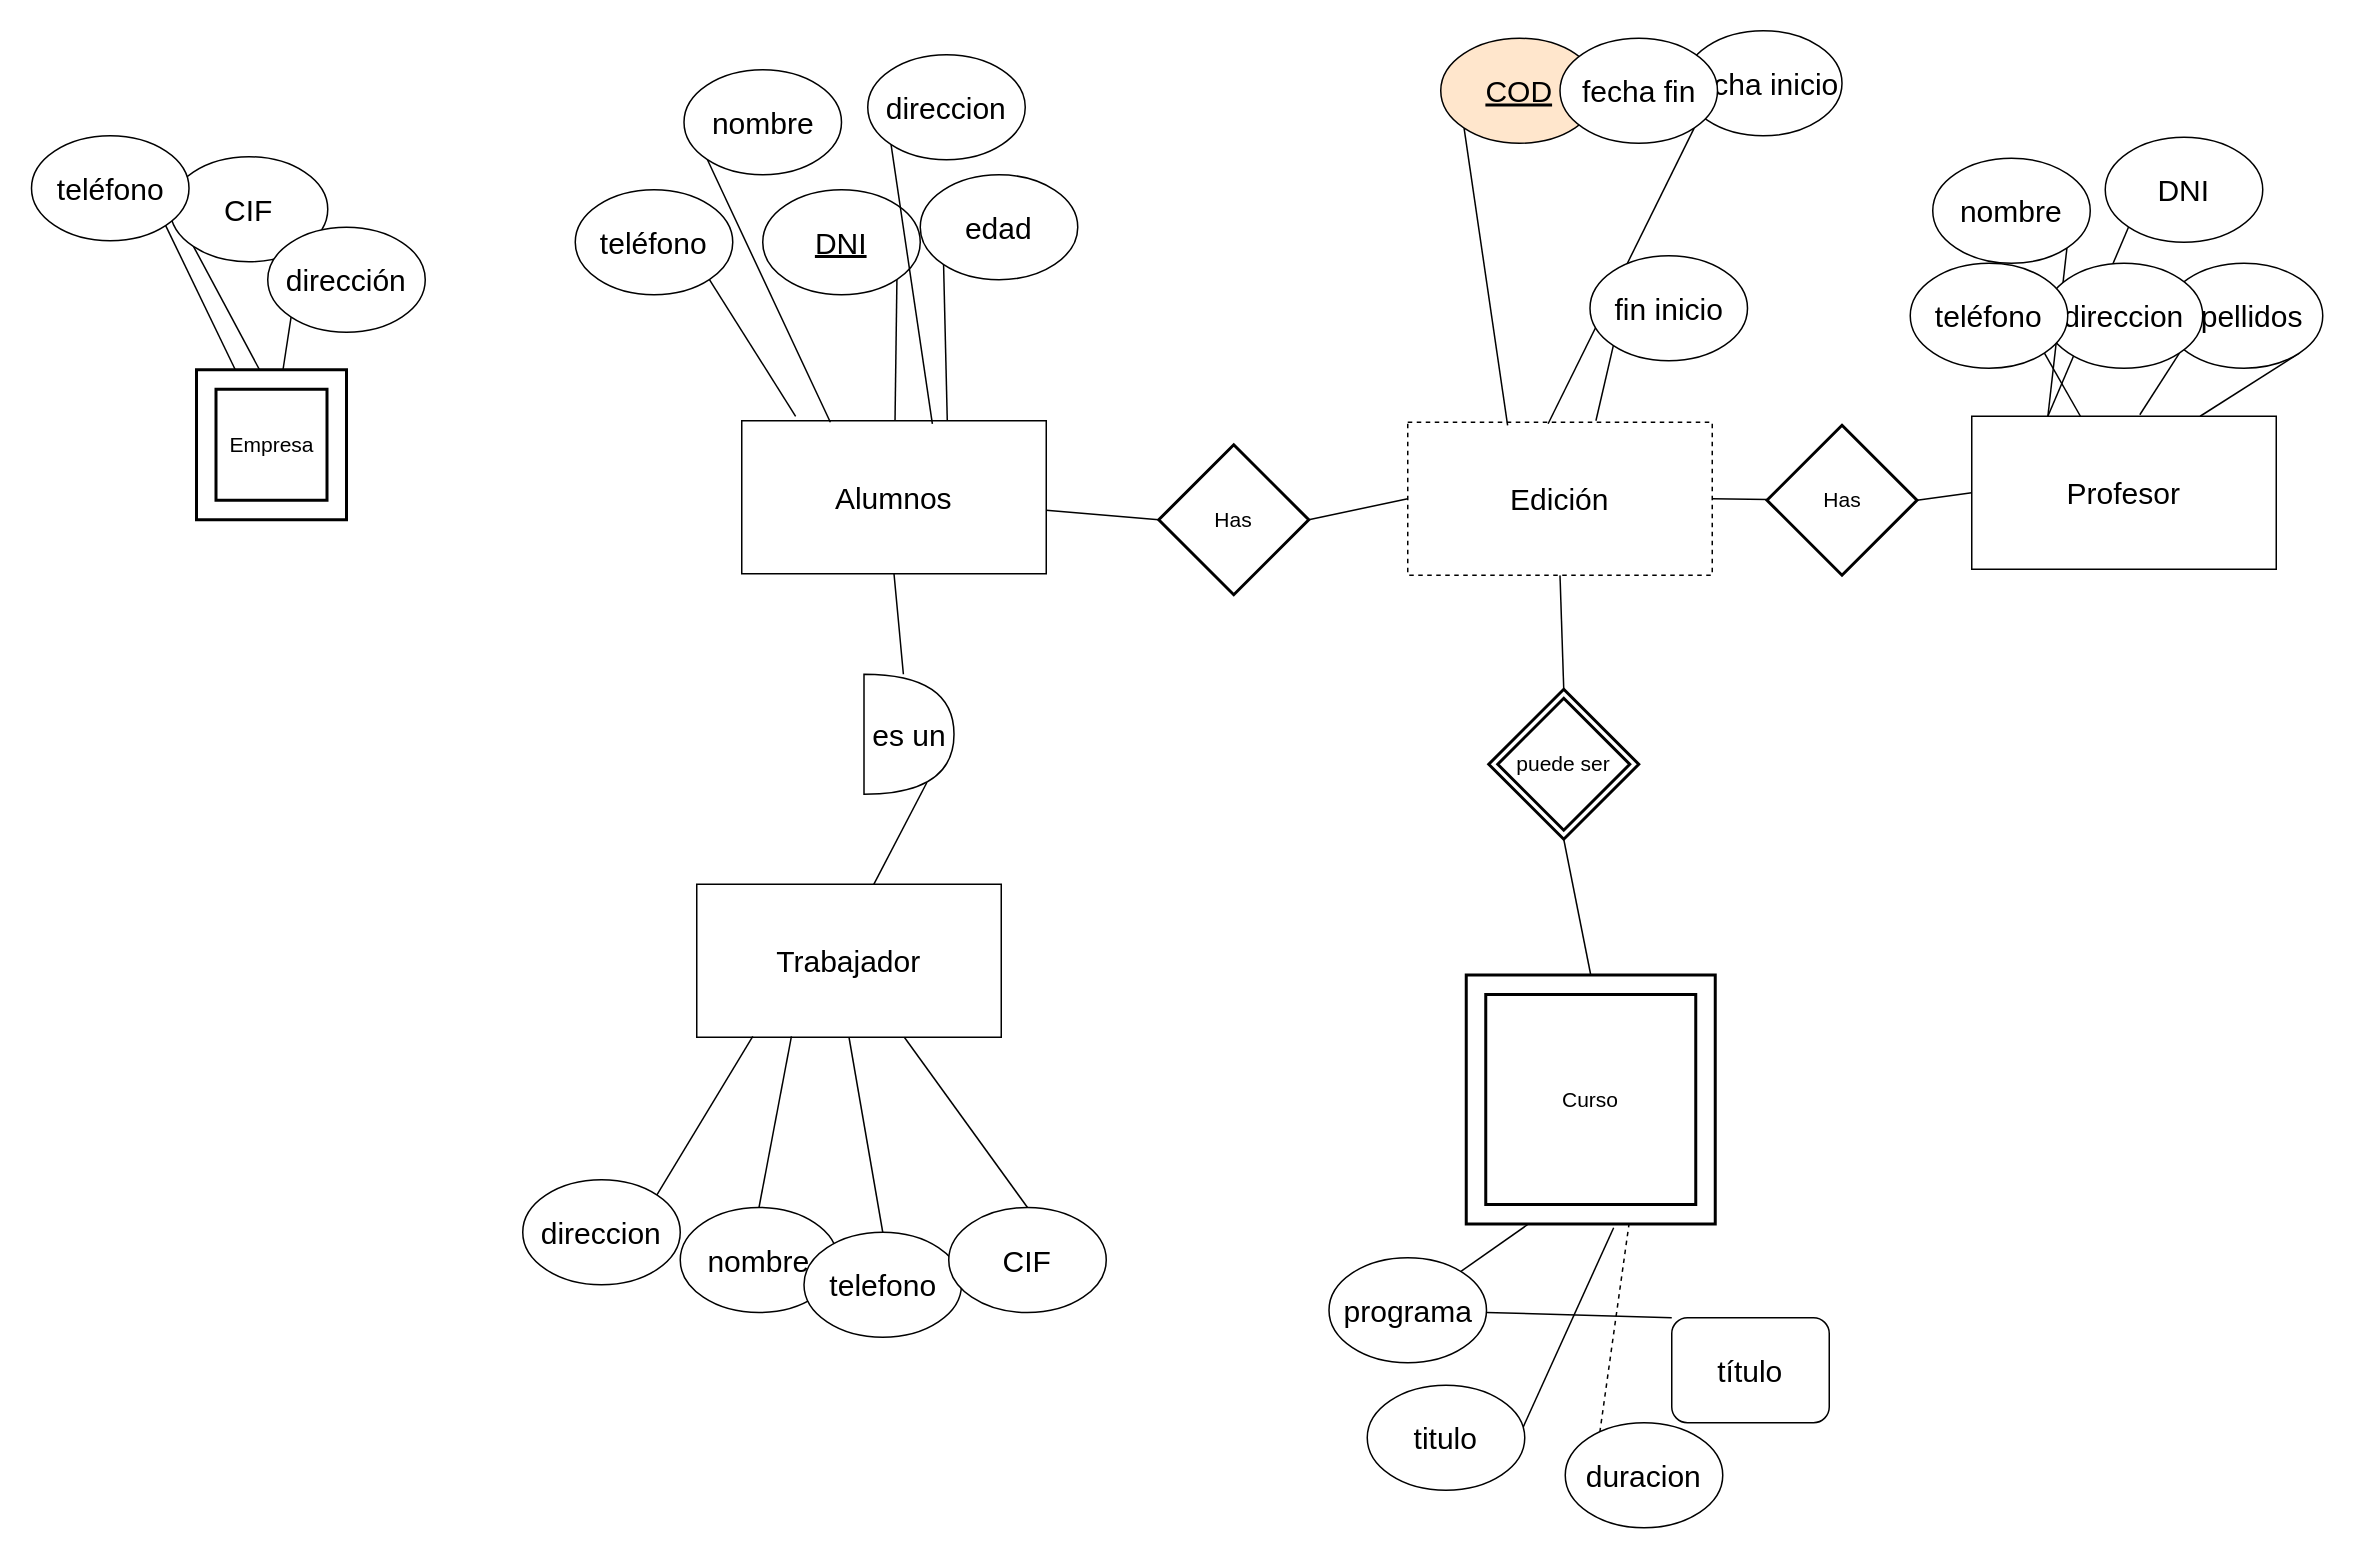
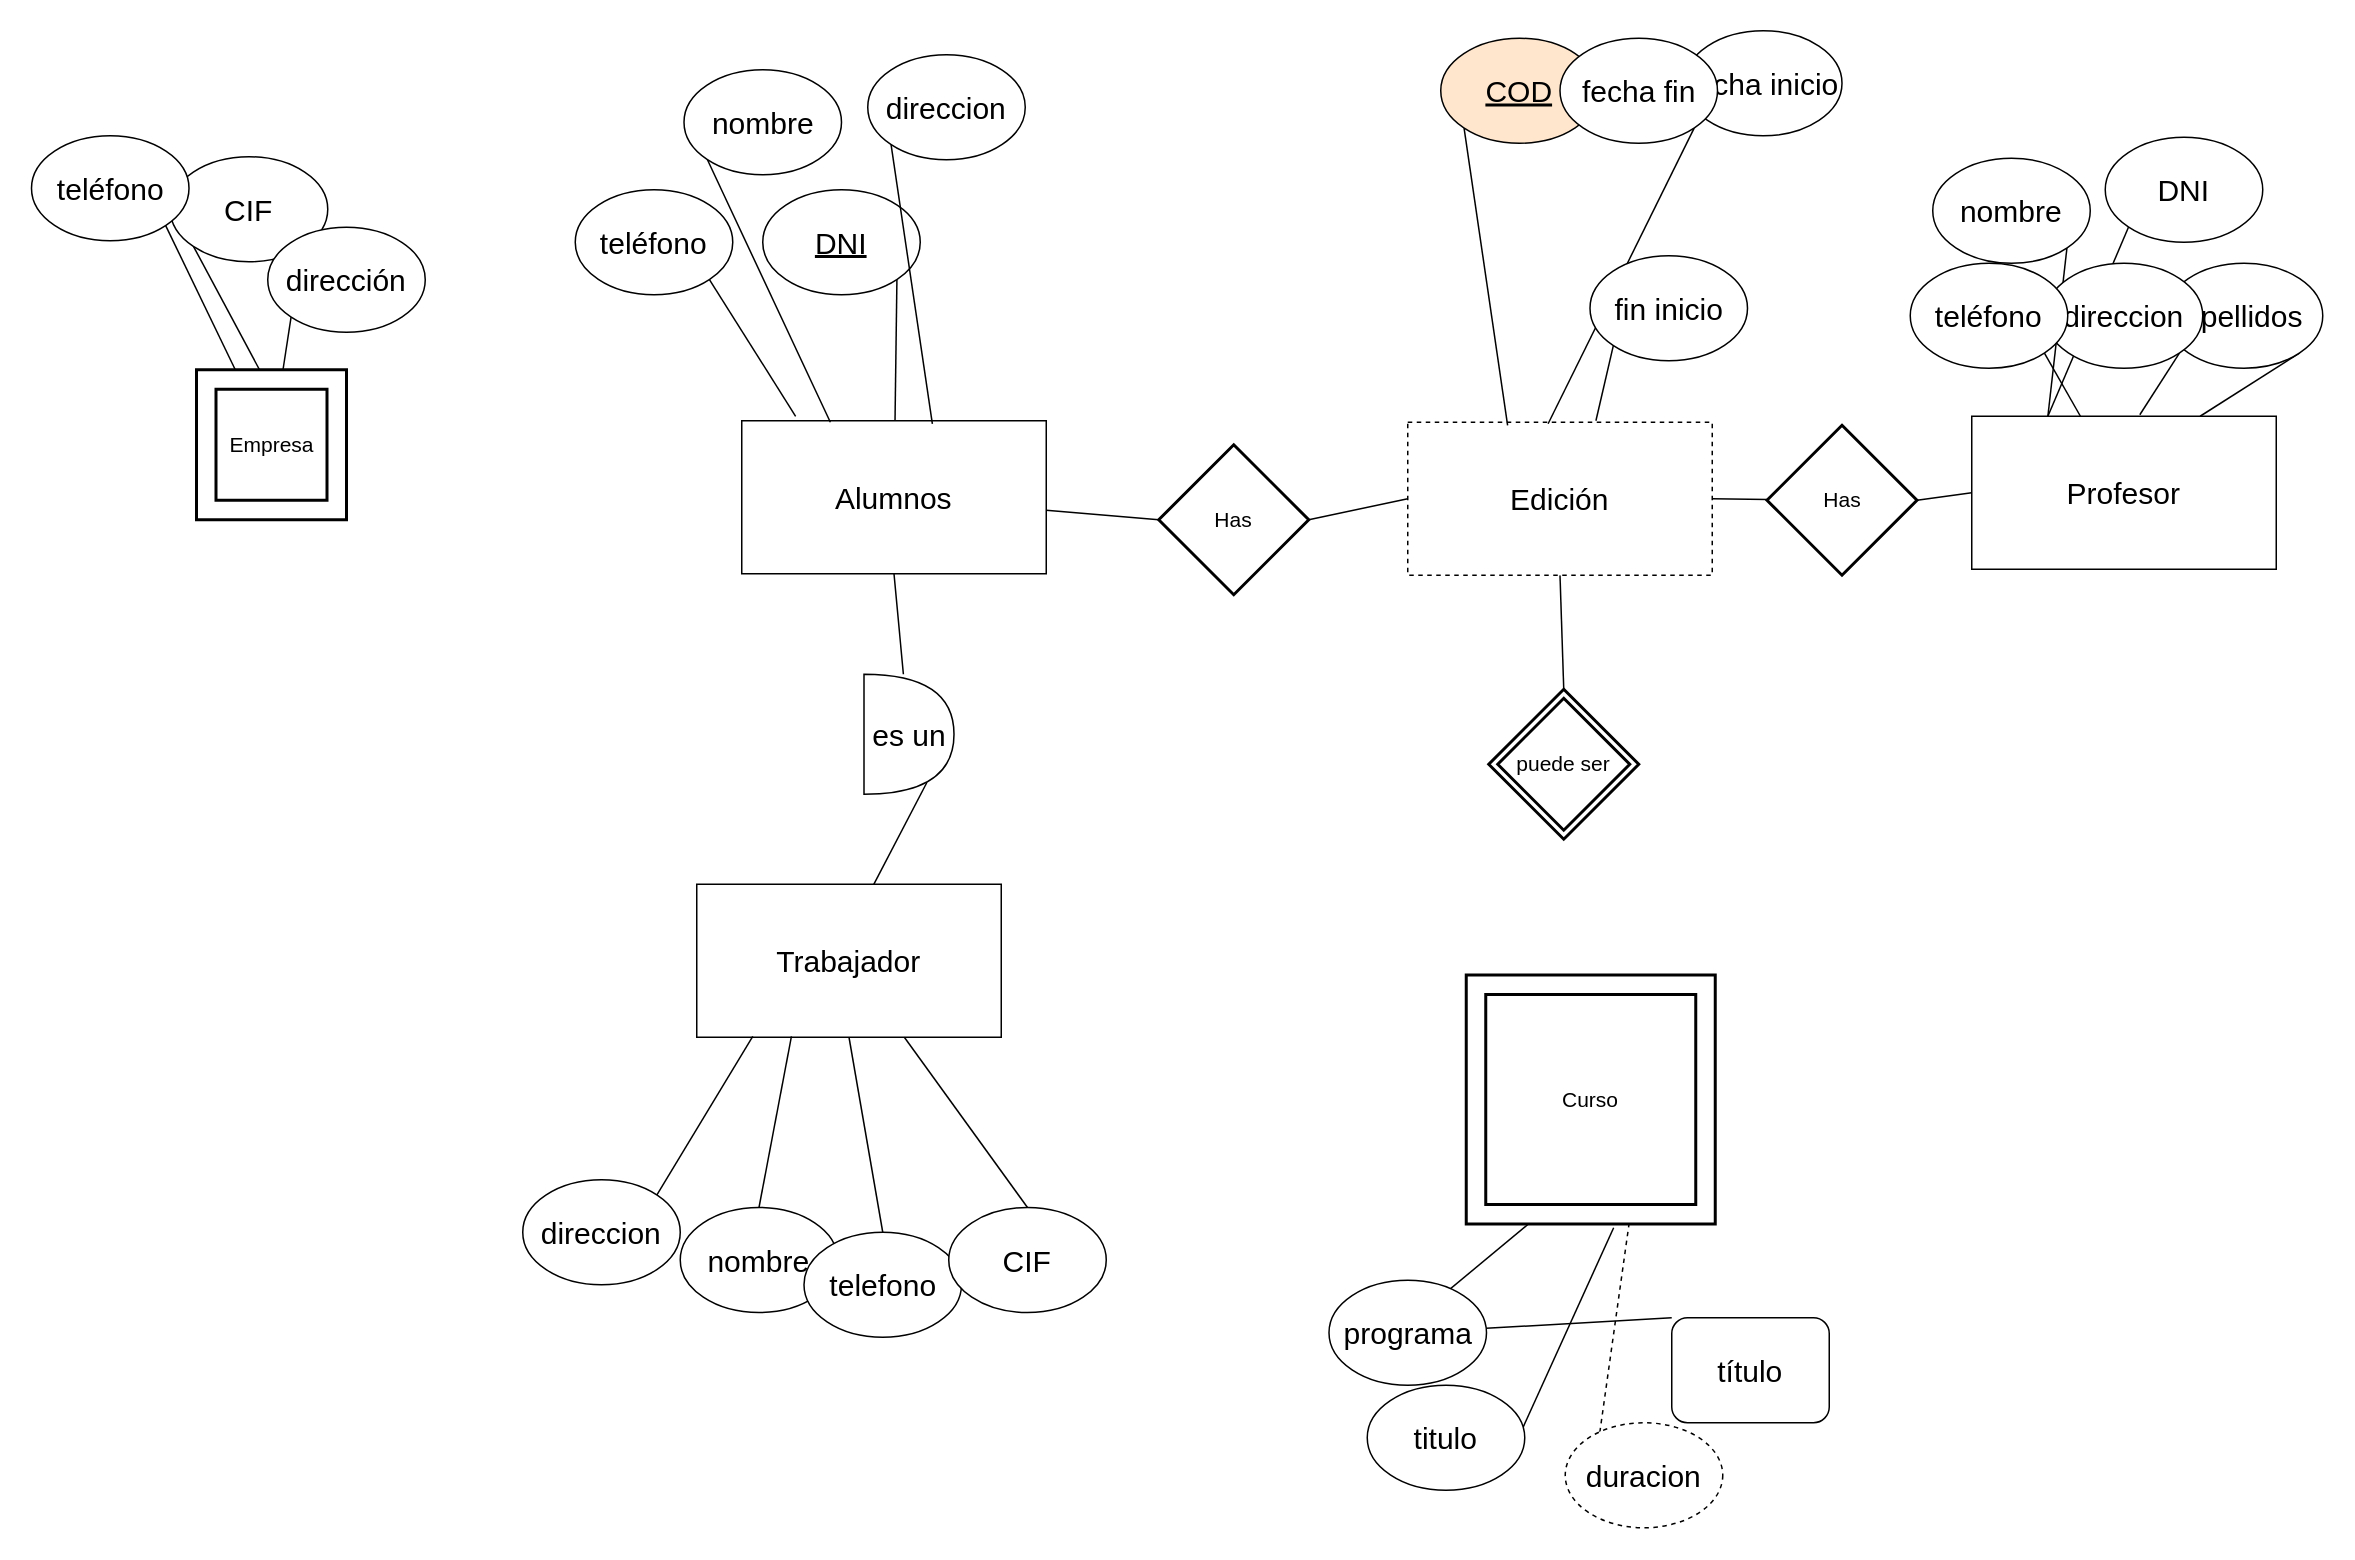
node "edad": removed
edge "edad" -- "Alumnos": removed
edge "puede ser" -- "Curso": removed
node "programa": moved (1408, 1310) -> (1408, 1333)
node "duracion": style solid -> dashed
